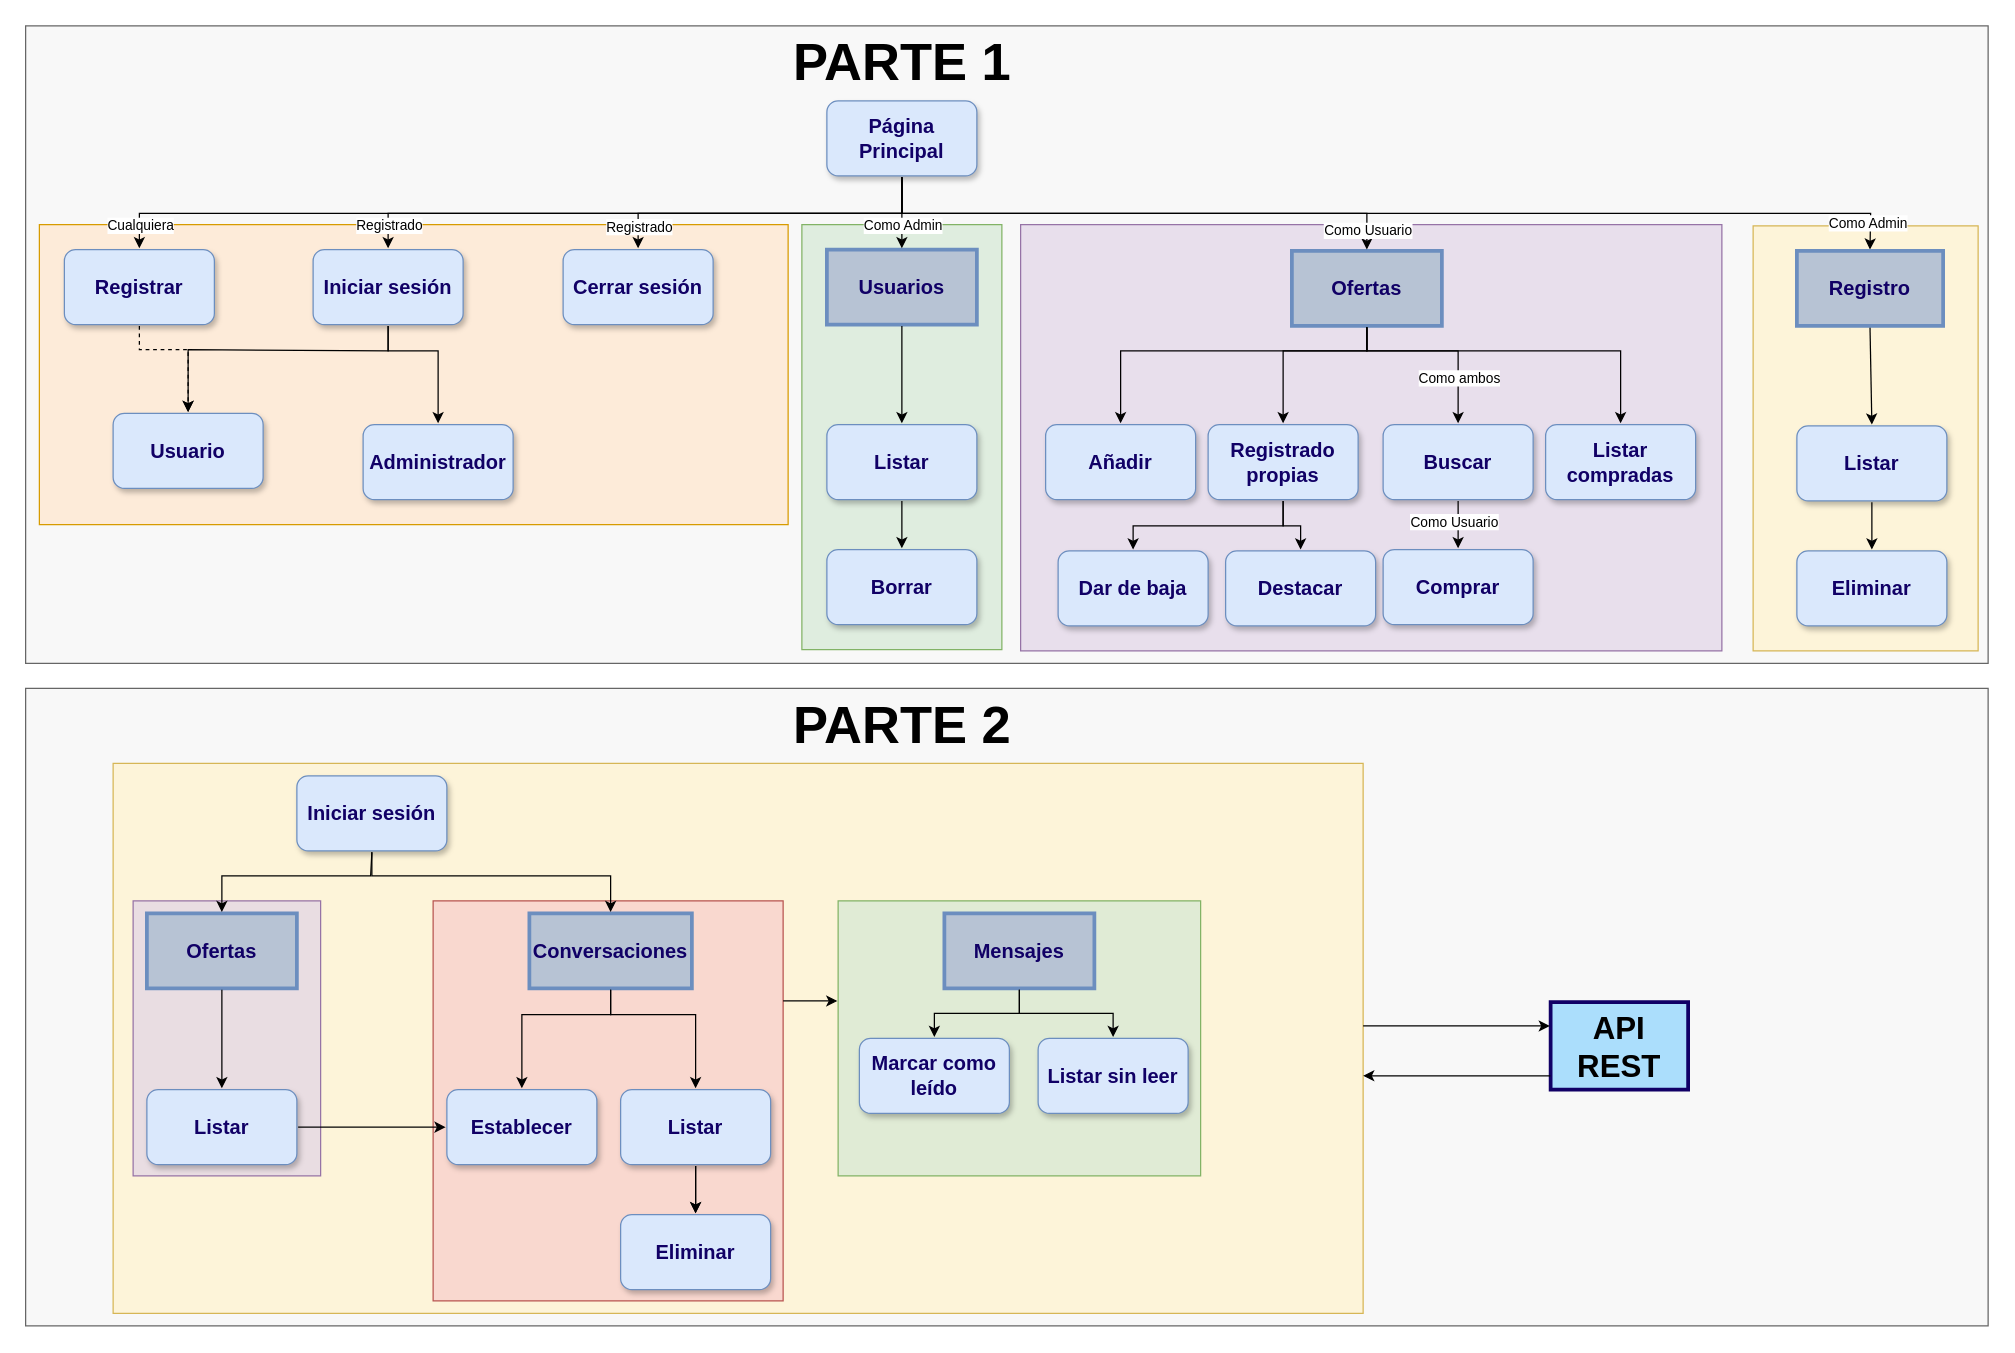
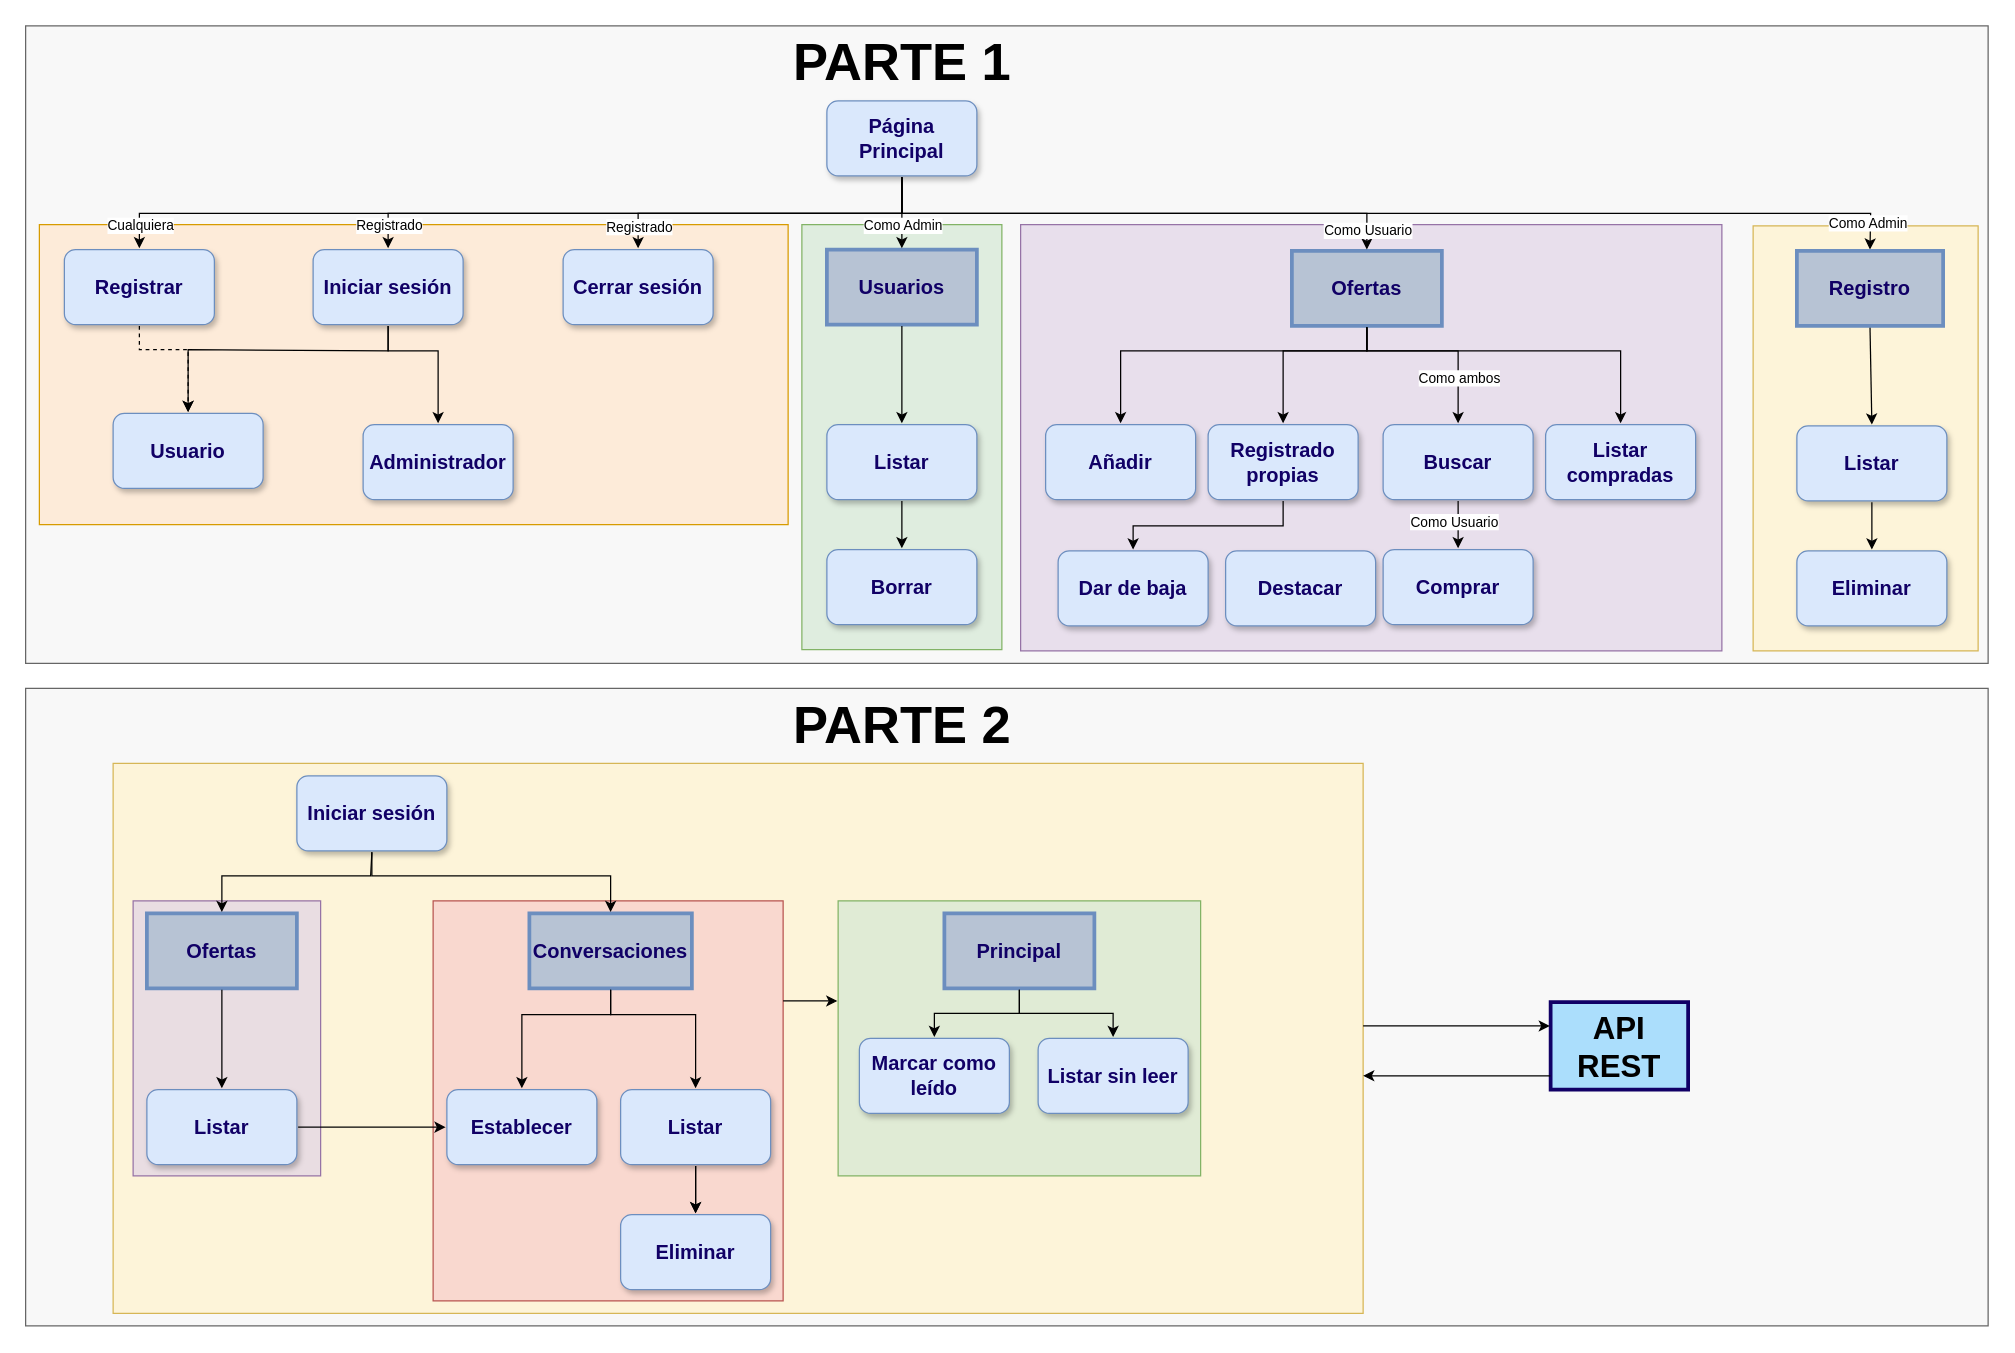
edge "Registrado propias" -> "Destacar": removed
node "Mensajes": label "Mensajes" -> "Principal"
